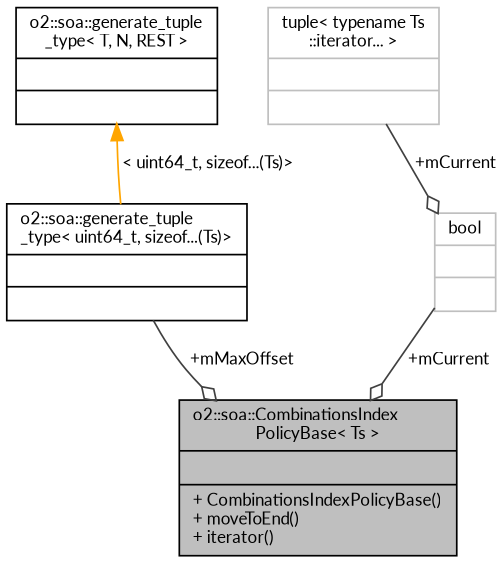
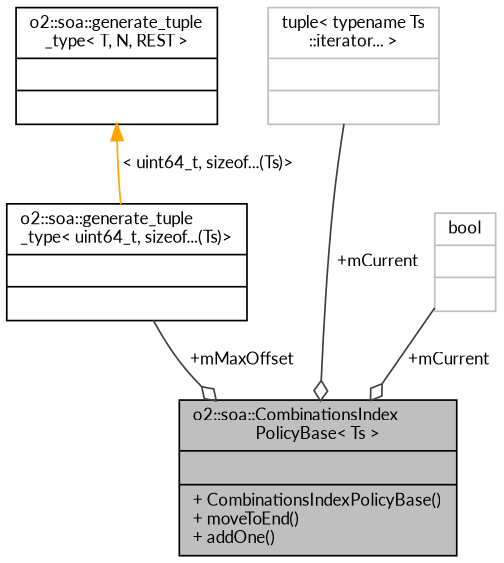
edge "tuple< typename Ts" -> "bool": now "tuple< typename Ts" -> "o2::soa::CombinationsIndex"
node "o2::soa::CombinationsIndex": text "+ iterator()" -> "+ addOne()"
